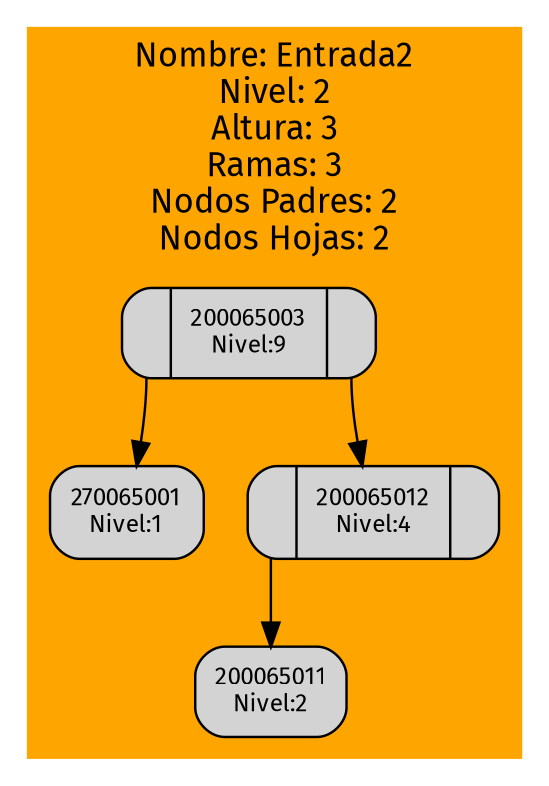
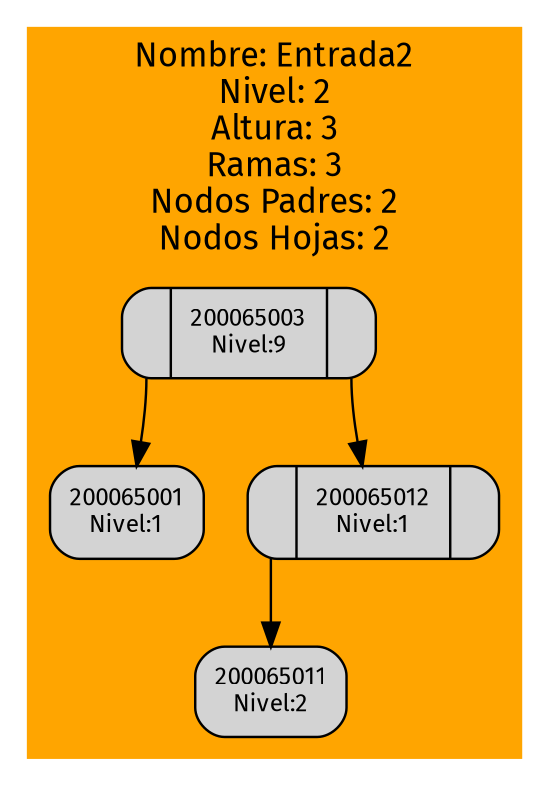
node "270065001 Nivel:1": label "270065001 Nivel:1" -> "200065001 Nivel:1"
node "200065012": text "Nivel:4" -> "Nivel:1"
